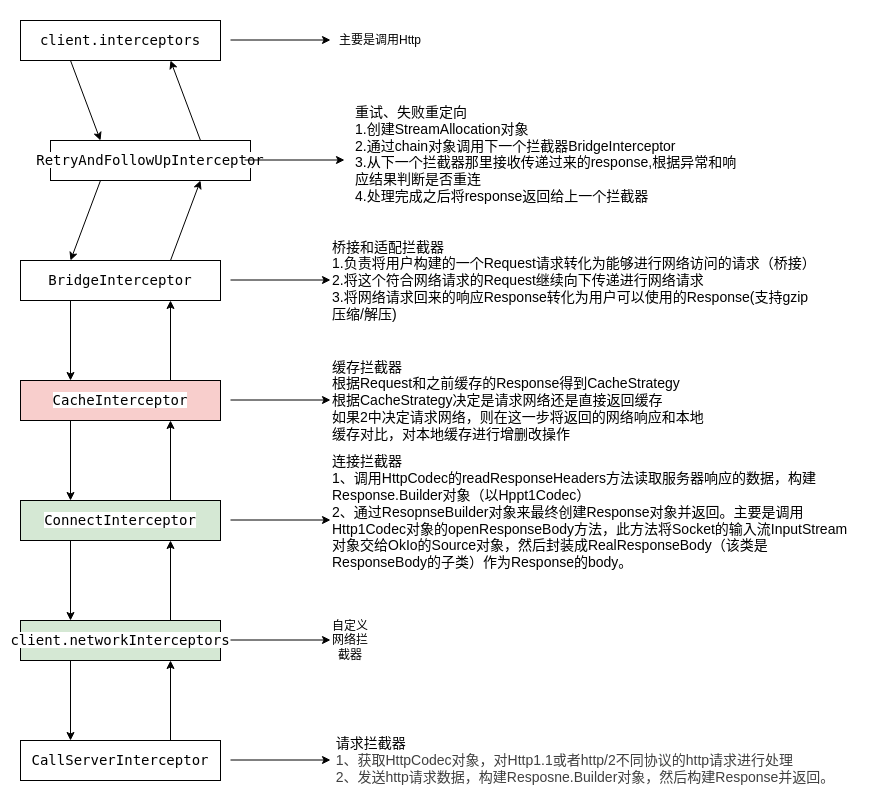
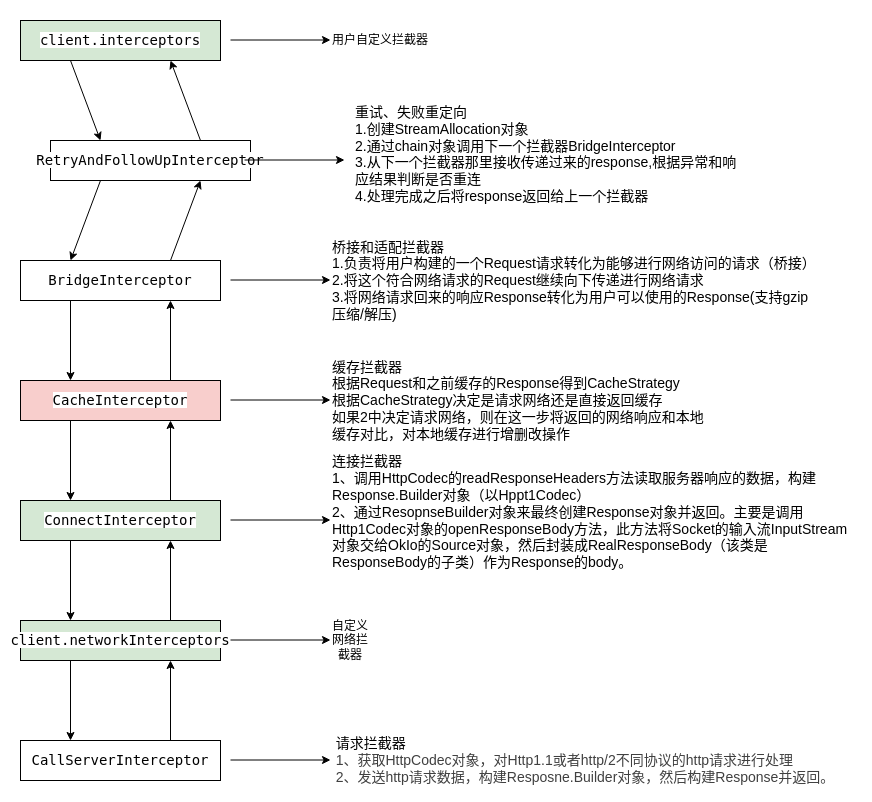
node "client.interceptors": fillcolor #ffffff -> #d5e8d4
node "主要是调用Http": label "主要是调用Http" -> "用户自定义拦截器"
